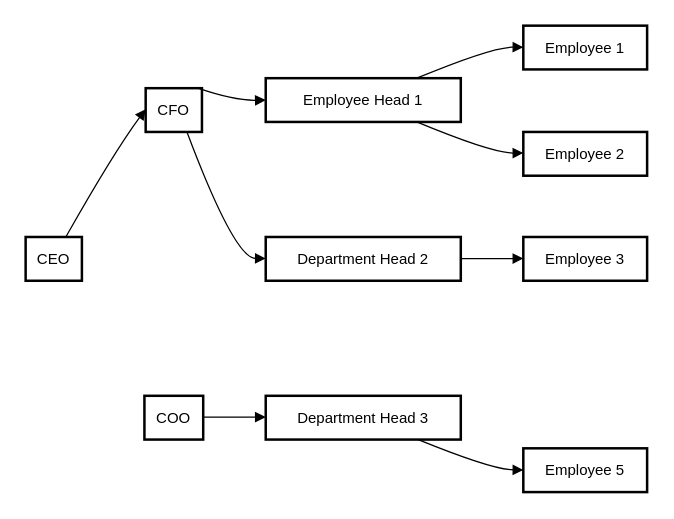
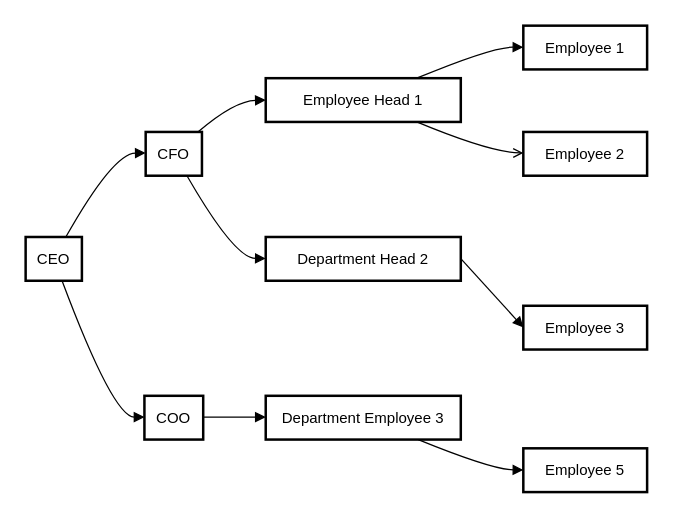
node "CFO": moved (174, 110) -> (174, 154)
edge "Employee Head 1" -> "Employee 2": arrowhead block -> open
node "Employee 3": moved (585, 259) -> (585, 328)
edge "CEO" -> "COO": added
node "Department Head 3": label "Department Head 3" -> "Department Employee 3"
